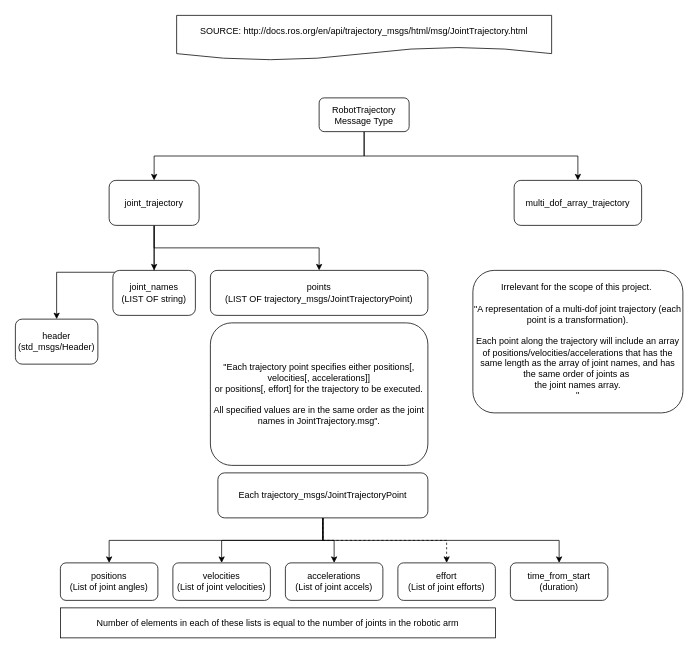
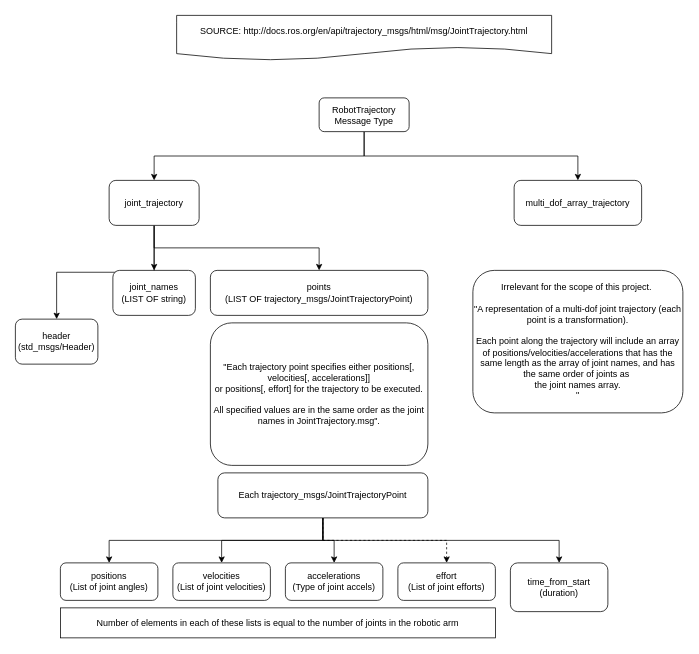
node "accelerations (List of joint accels)": label "accelerations (List of joint accels)" -> "accelerations (Type of joint accels)"
node "time_from_start (duration)": size 98x38 -> 98x49
